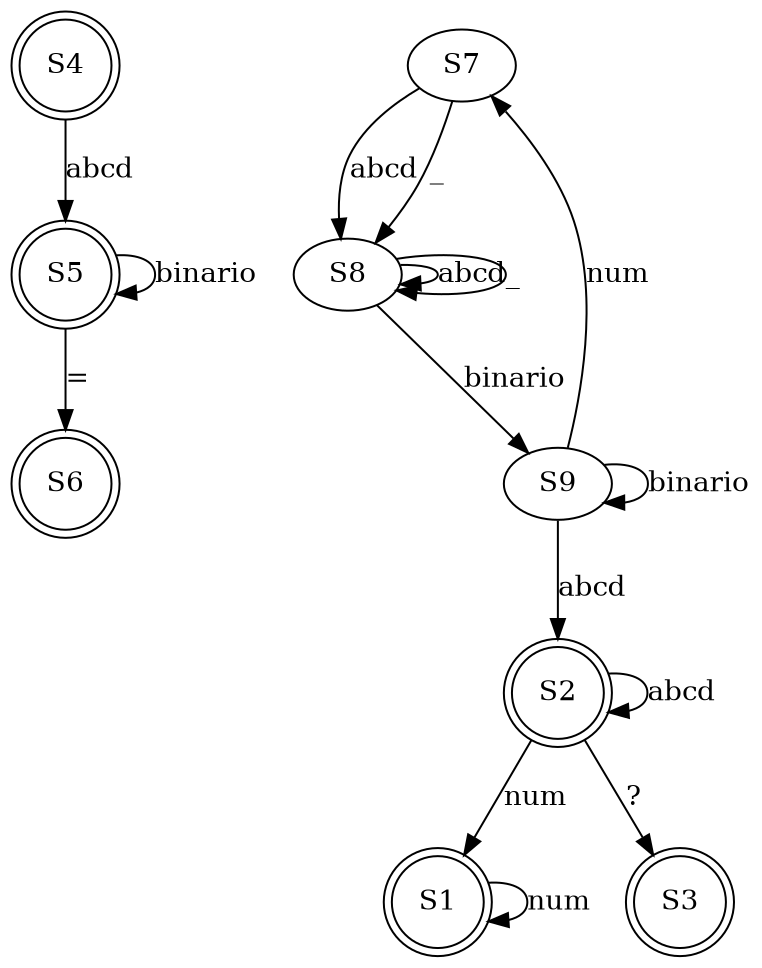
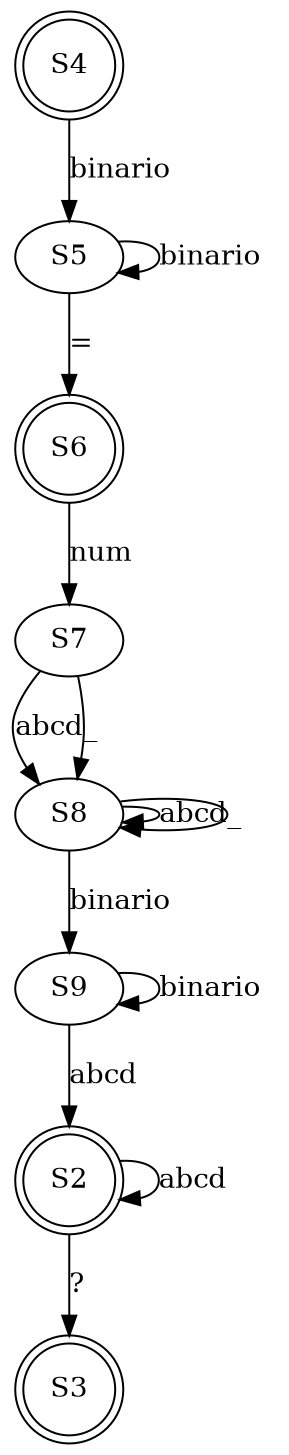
edge "S4" -> "S5": label "abcd" -> "binario"
edge "S9" -> "S7": now "S6" -> "S7"
node "S5": shape doublecircle -> ellipse
node "S1": removed
